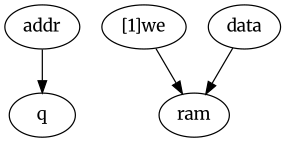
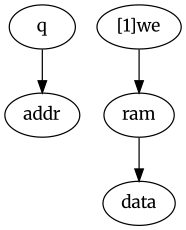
edge "addr" -> "q": reversed
edge "data" -> "ram": reversed
